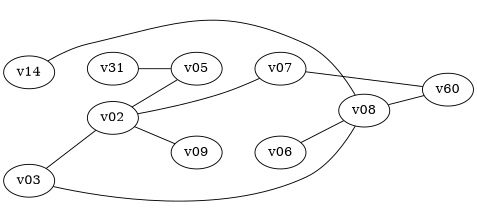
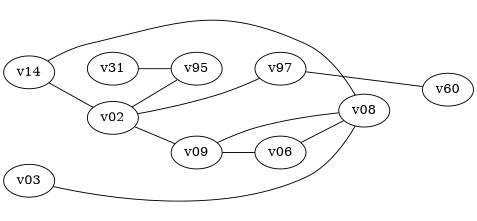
node "v05": label "v05" -> "v95"
node "v07": label "v07" -> "v97"
edge "v60" -- "v08": now "v09" -- "v08"
edge "v02" -- "v03": now "v02" -- "v14"
edge "v09" -- "v06": added
